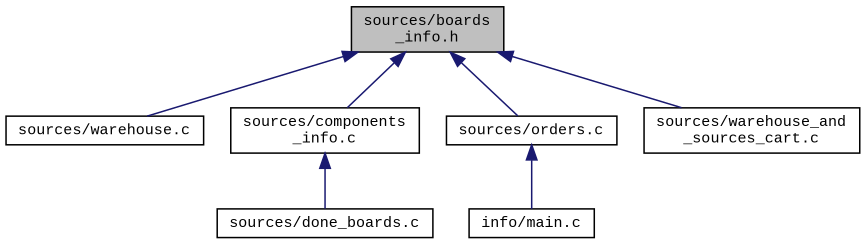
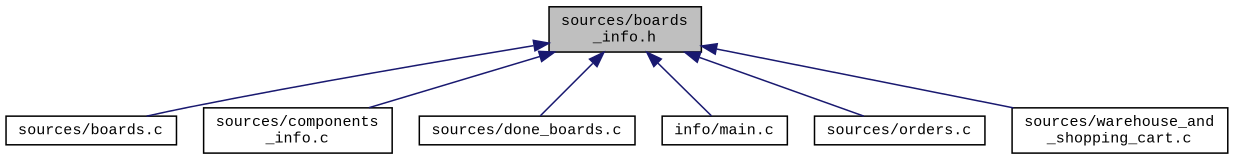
node "sources/warehouse.c": label "sources/warehouse.c" -> "sources/boards.c"
node "sources/warehouse_and _sources_cart.c": label "sources/warehouse_and _sources_cart.c" -> "sources/warehouse_and _shopping_cart.c"
edge "info/main.c" -> "sources/orders.c": now "info/main.c" -> "sources/boards _info.h"
edge "sources/done_boards.c" -> "sources/components _info.c": now "sources/done_boards.c" -> "sources/boards _info.h"
